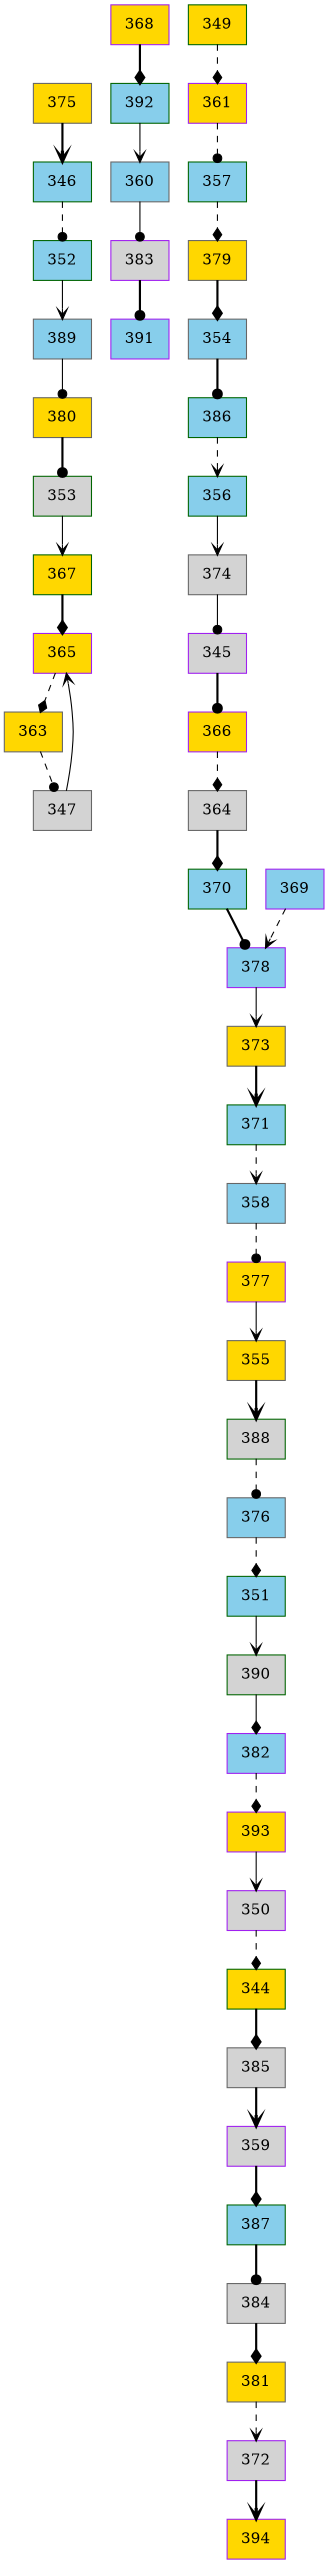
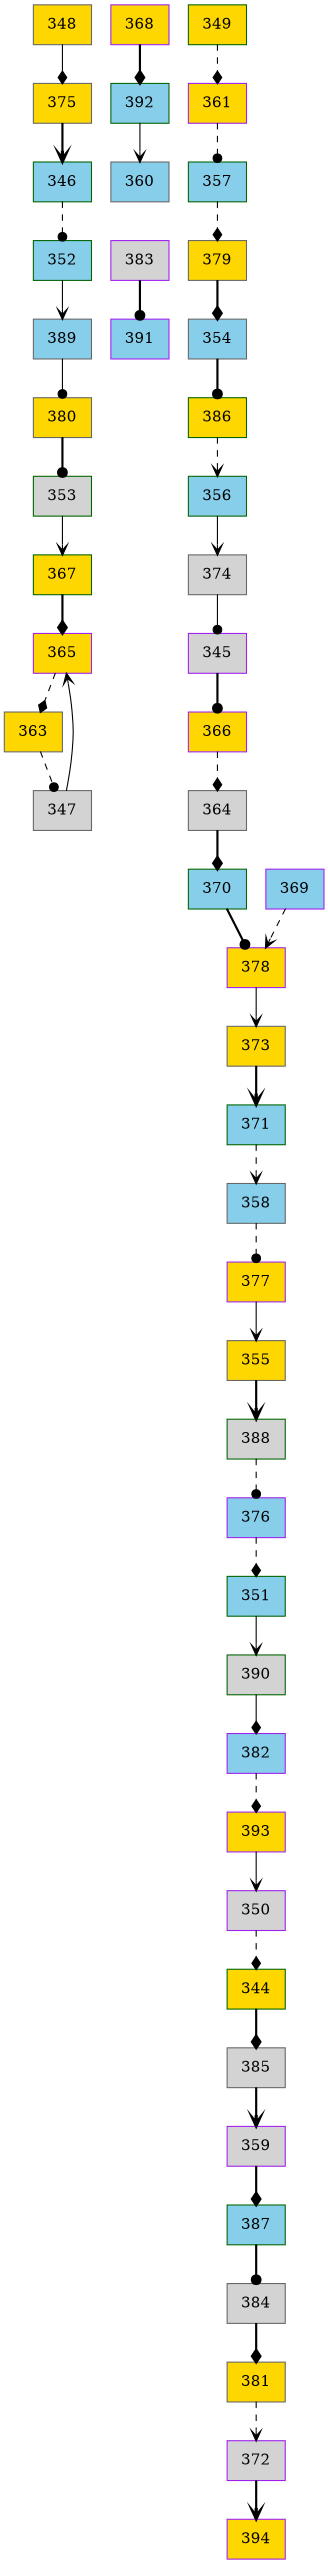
node "348": added
edge "360" -> "383": removed
node "386": fillcolor skyblue -> gold
node "378": fillcolor skyblue -> gold
node "376": color gray40 -> purple
